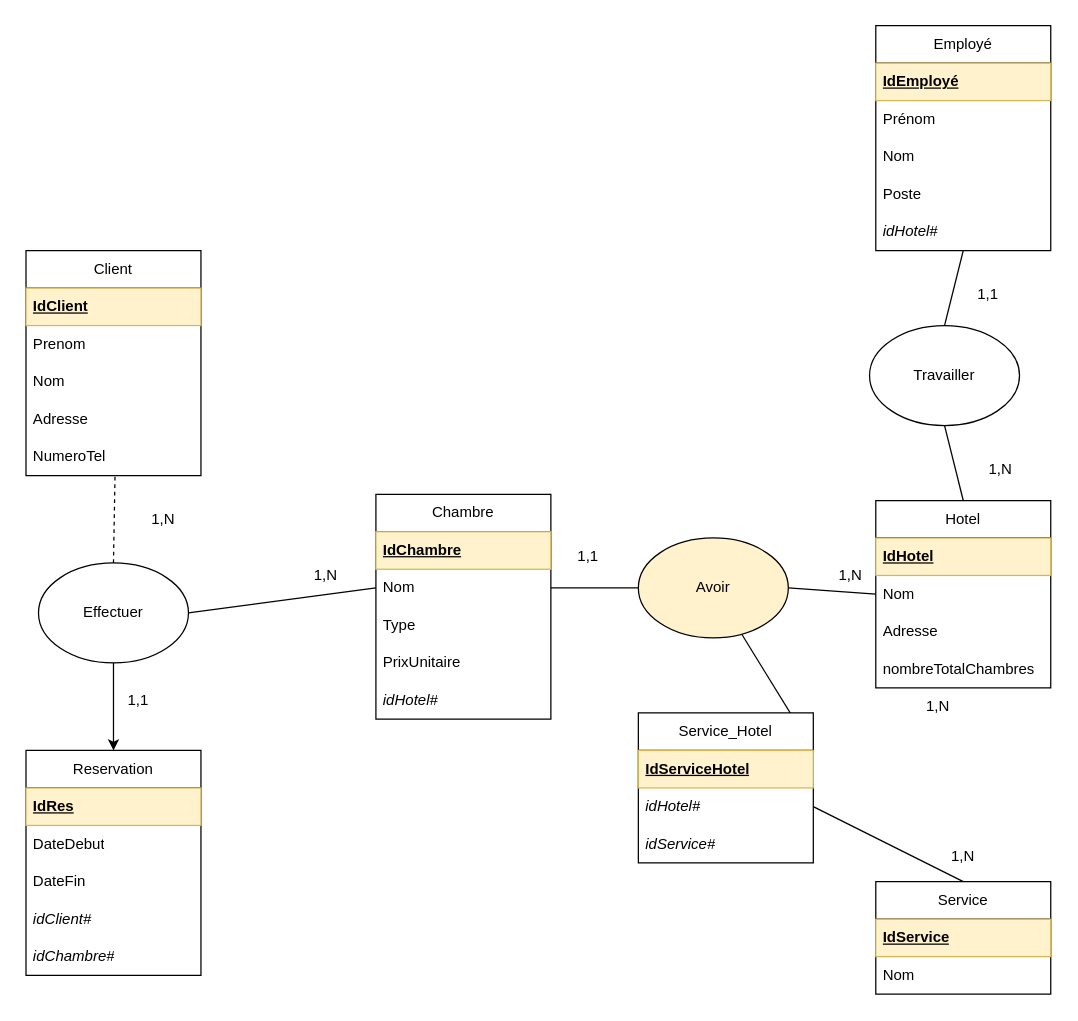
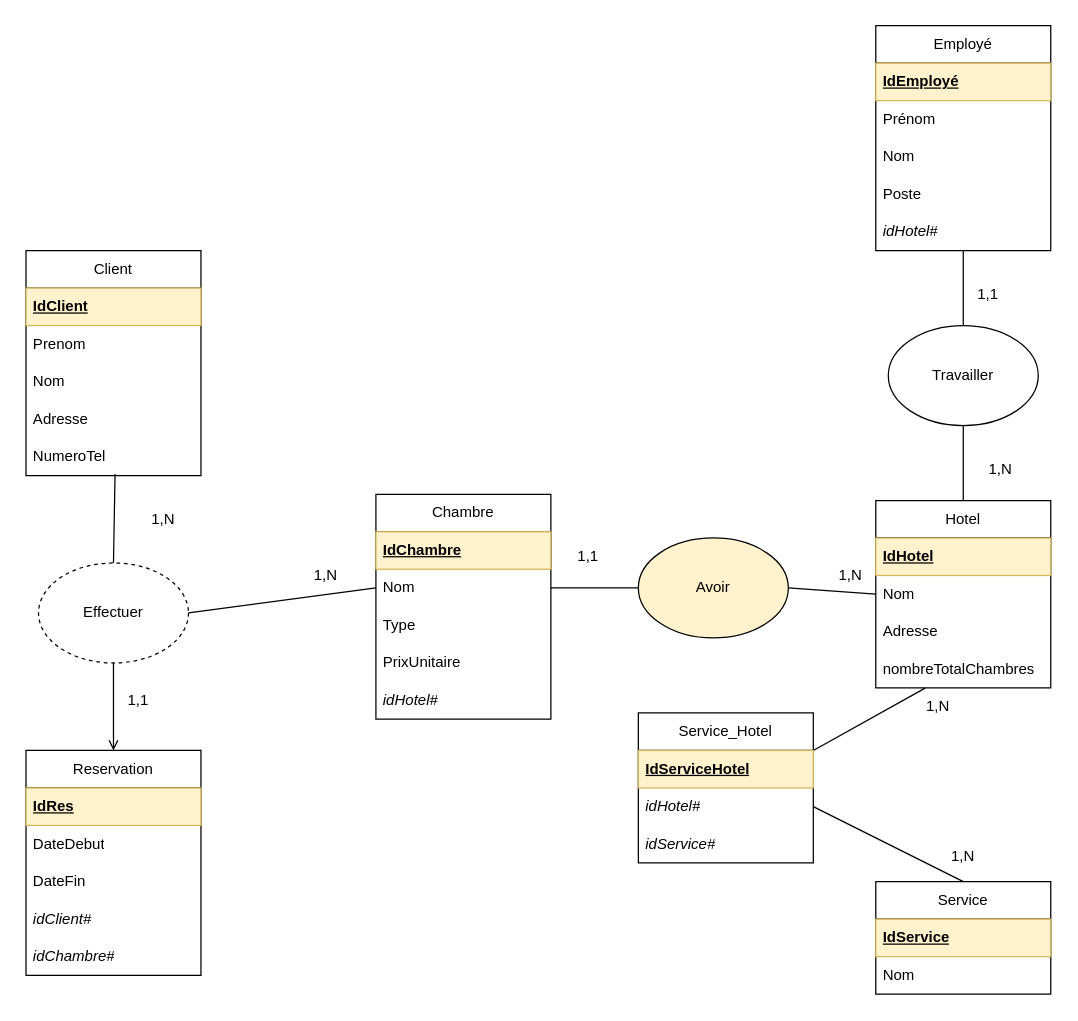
node "Travailler": moved (944, 376) -> (963, 376)
edge "NumeroTel" -- "Effectuer": style dashed -> solid
node "Effectuer": style solid -> dashed
edge "Avoir" -- "Service_Hotel": now "nombreTotalChambres" -- "Service_Hotel"
edge "Effectuer" -> "Reservation": arrowhead classic -> open
